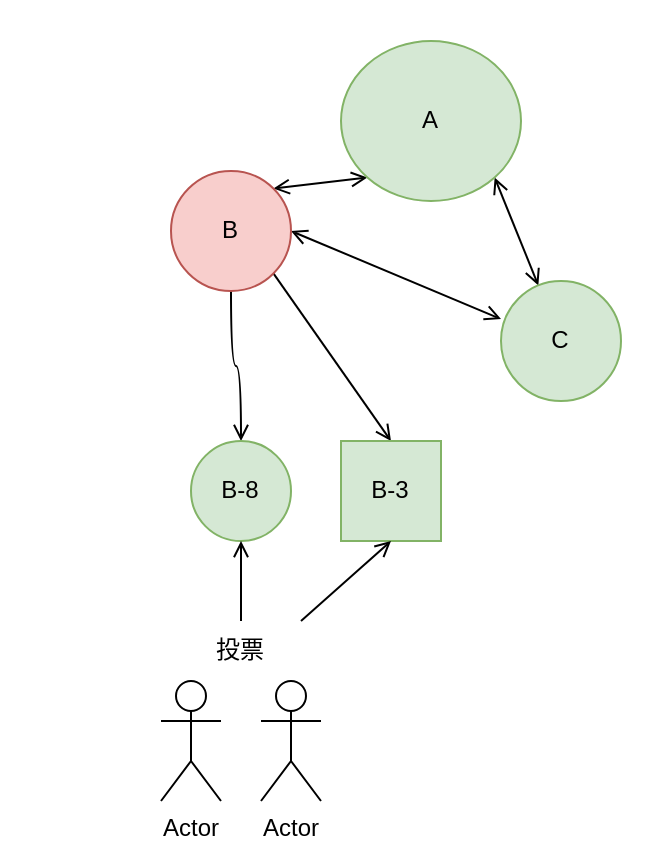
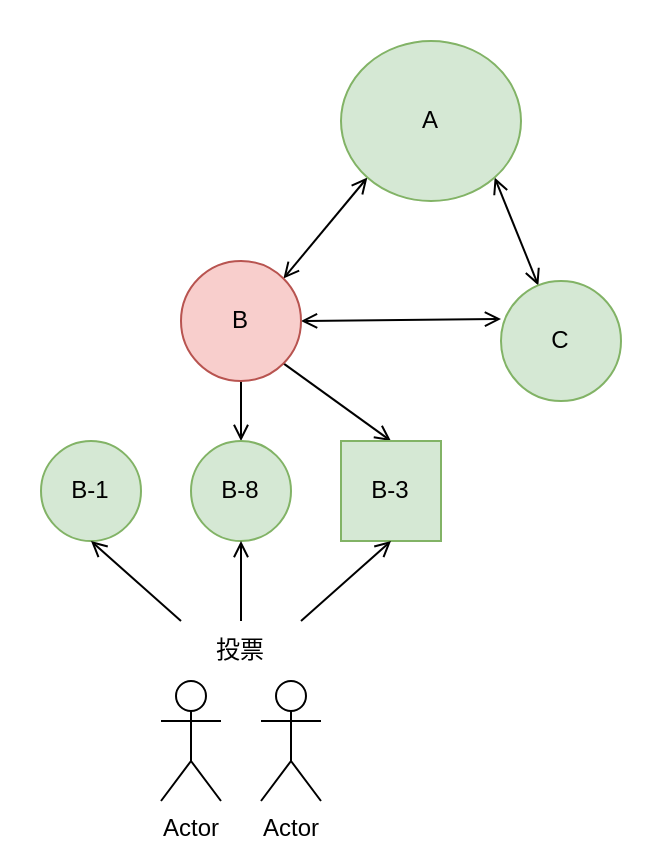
node "B": moved (231, 231) -> (241, 321)
node "B-1": added
edge "投票" -> "B-1": added
